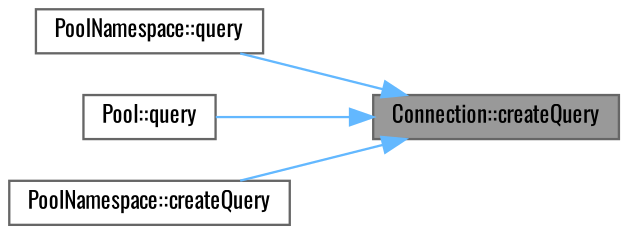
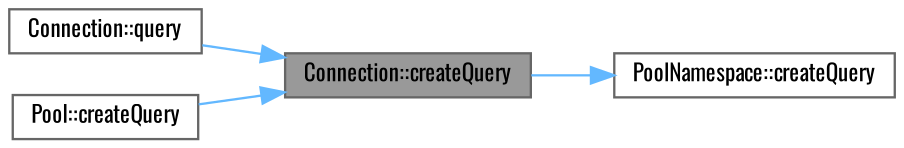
node "PoolNamespace::query": label "PoolNamespace::query" -> "Connection::query"
node "Pool::query": label "Pool::query" -> "Pool::createQuery"
edge "PoolNamespace::createQuery" -> "Connection::createQuery": reversed
